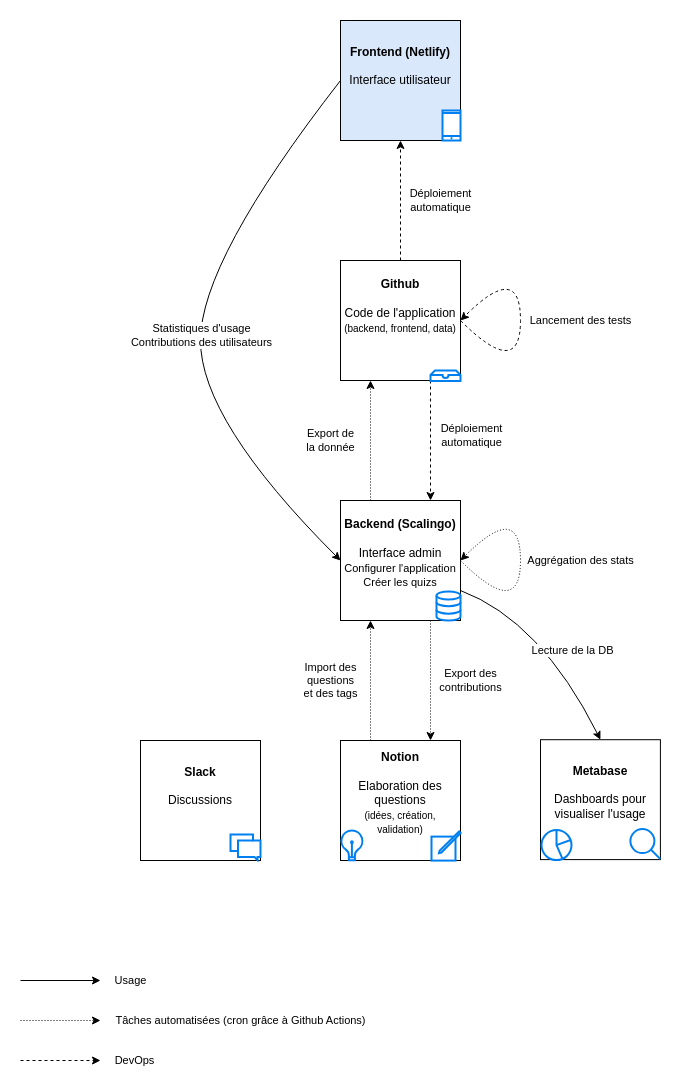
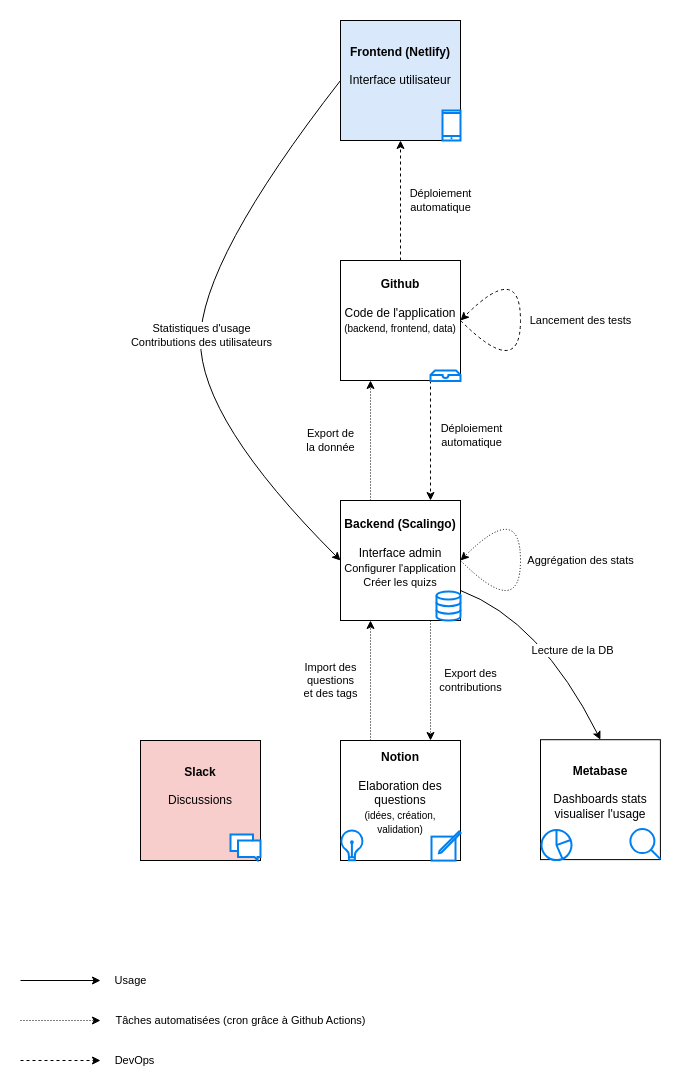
node "Metabase Dashboards pour visualiser l'usage": label "Metabase Dashboards pour visualiser l'usage" -> "Metabase Dashboards stats visualiser l'usage"
node "Slack Discussions": fillcolor #ffffff -> #f8cecc
